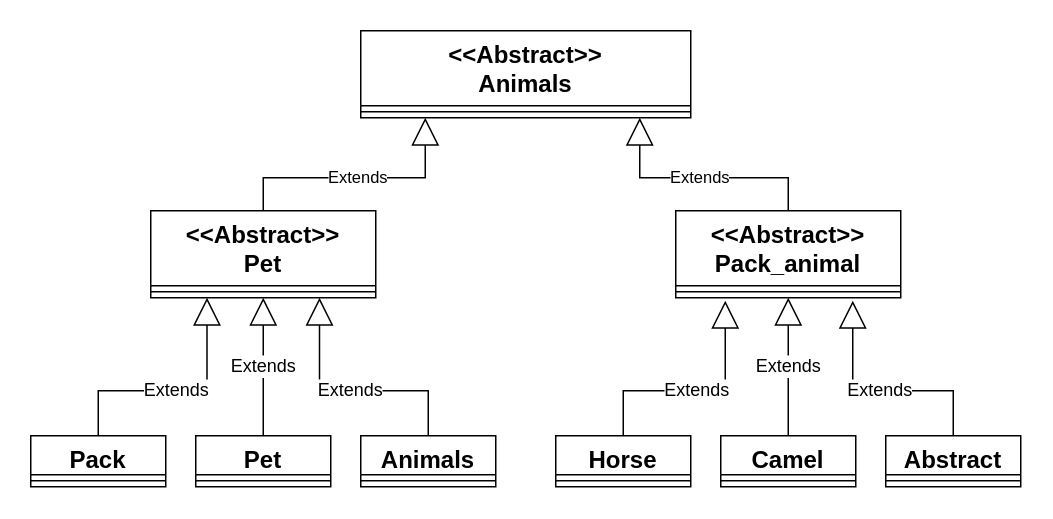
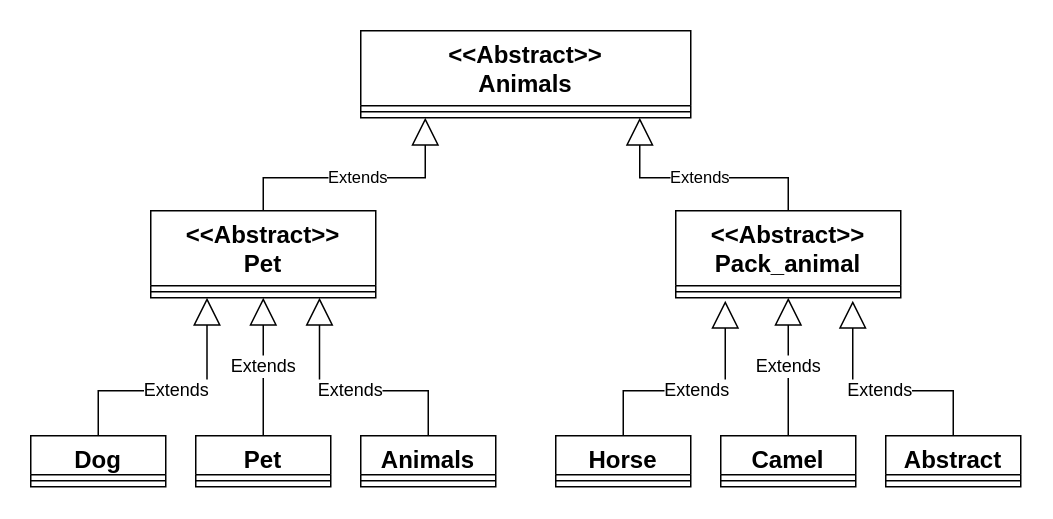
node "Pack": label "Pack" -> "Dog"
